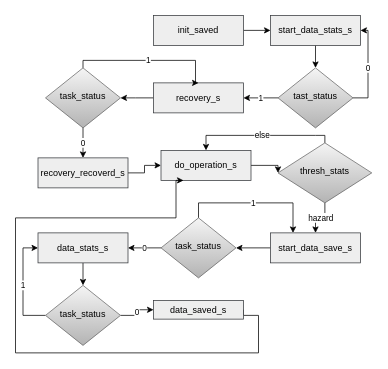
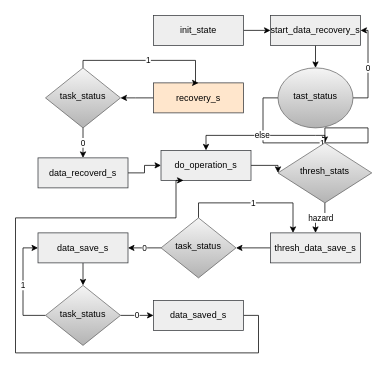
node "init_saved": label "init_saved" -> "init_state"
node "start_data_stats_s": label "start_data_stats_s" -> "start_data_recovery_s"
node "recovery_s": fillcolor #eeeeee -> #ffe6cc
edge "tast_status" -> "recovery_s": now "tast_status" -> "thresh_stats"
node "tast_status": shape diamond -> ellipse
node "recovery_recoverd_s": label "recovery_recoverd_s" -> "data_recoverd_s"
node "data_stats_s": label "data_stats_s" -> "data_save_s"
node "start_data_save_s": label "start_data_save_s" -> "thresh_data_save_s"
node "data_saved_s": size 90x19 -> 90x30
